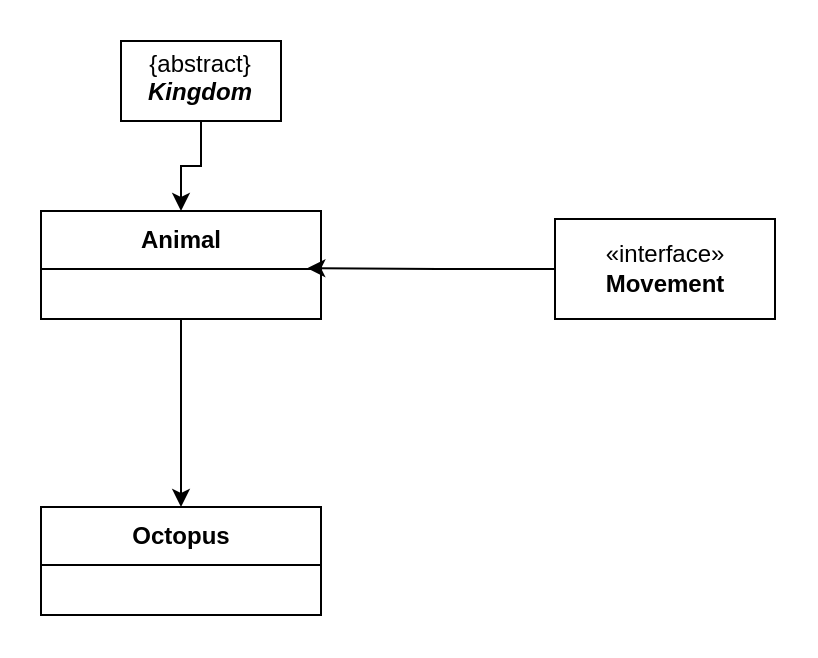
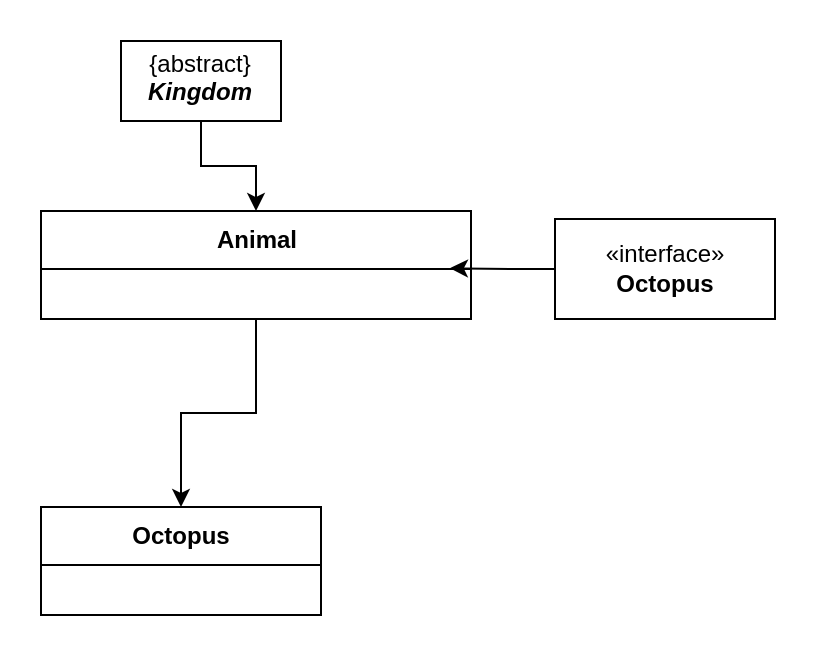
node "Animal": size 280x108 -> 430x108
node "«interface» Movement": label "«interface» Movement" -> "«interface» Octopus"
